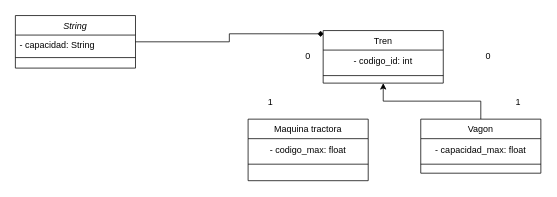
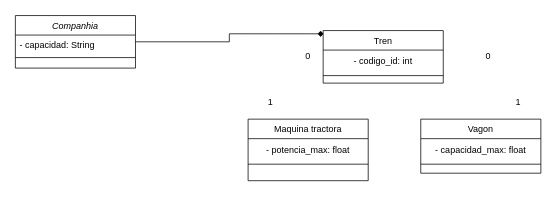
node "String": label "String" -> "Companhia"
edge "Vagon" -> "Tren": removed
node "- codigo_max: float": label "- codigo_max: float" -> "- potencia_max: float"
